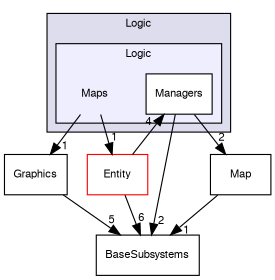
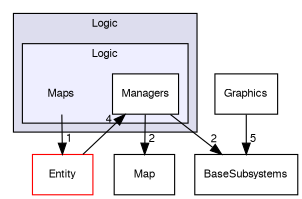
edge "Maps" -> "Graphics": removed
edge "Entity" -> "BaseSubsystems": removed
edge "Map" -> "BaseSubsystems": removed
